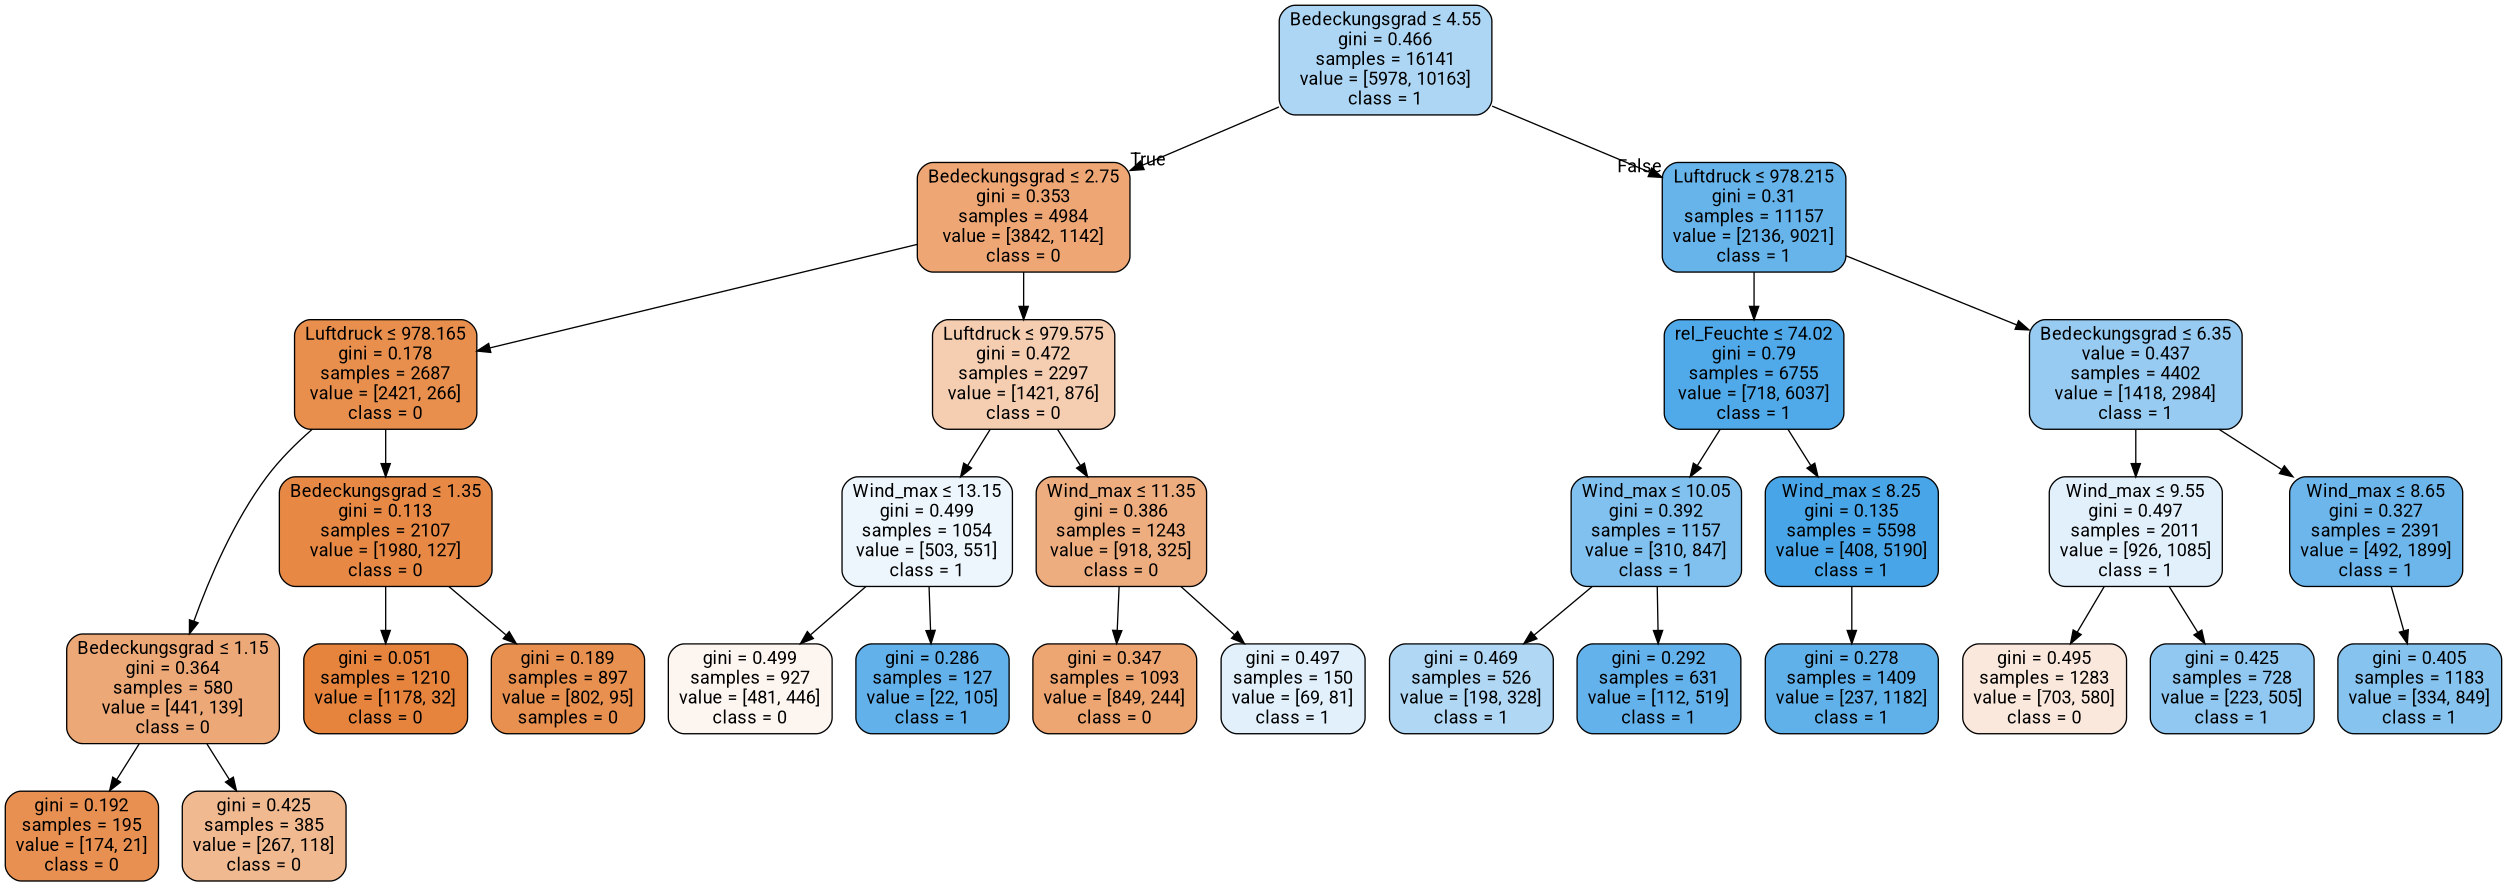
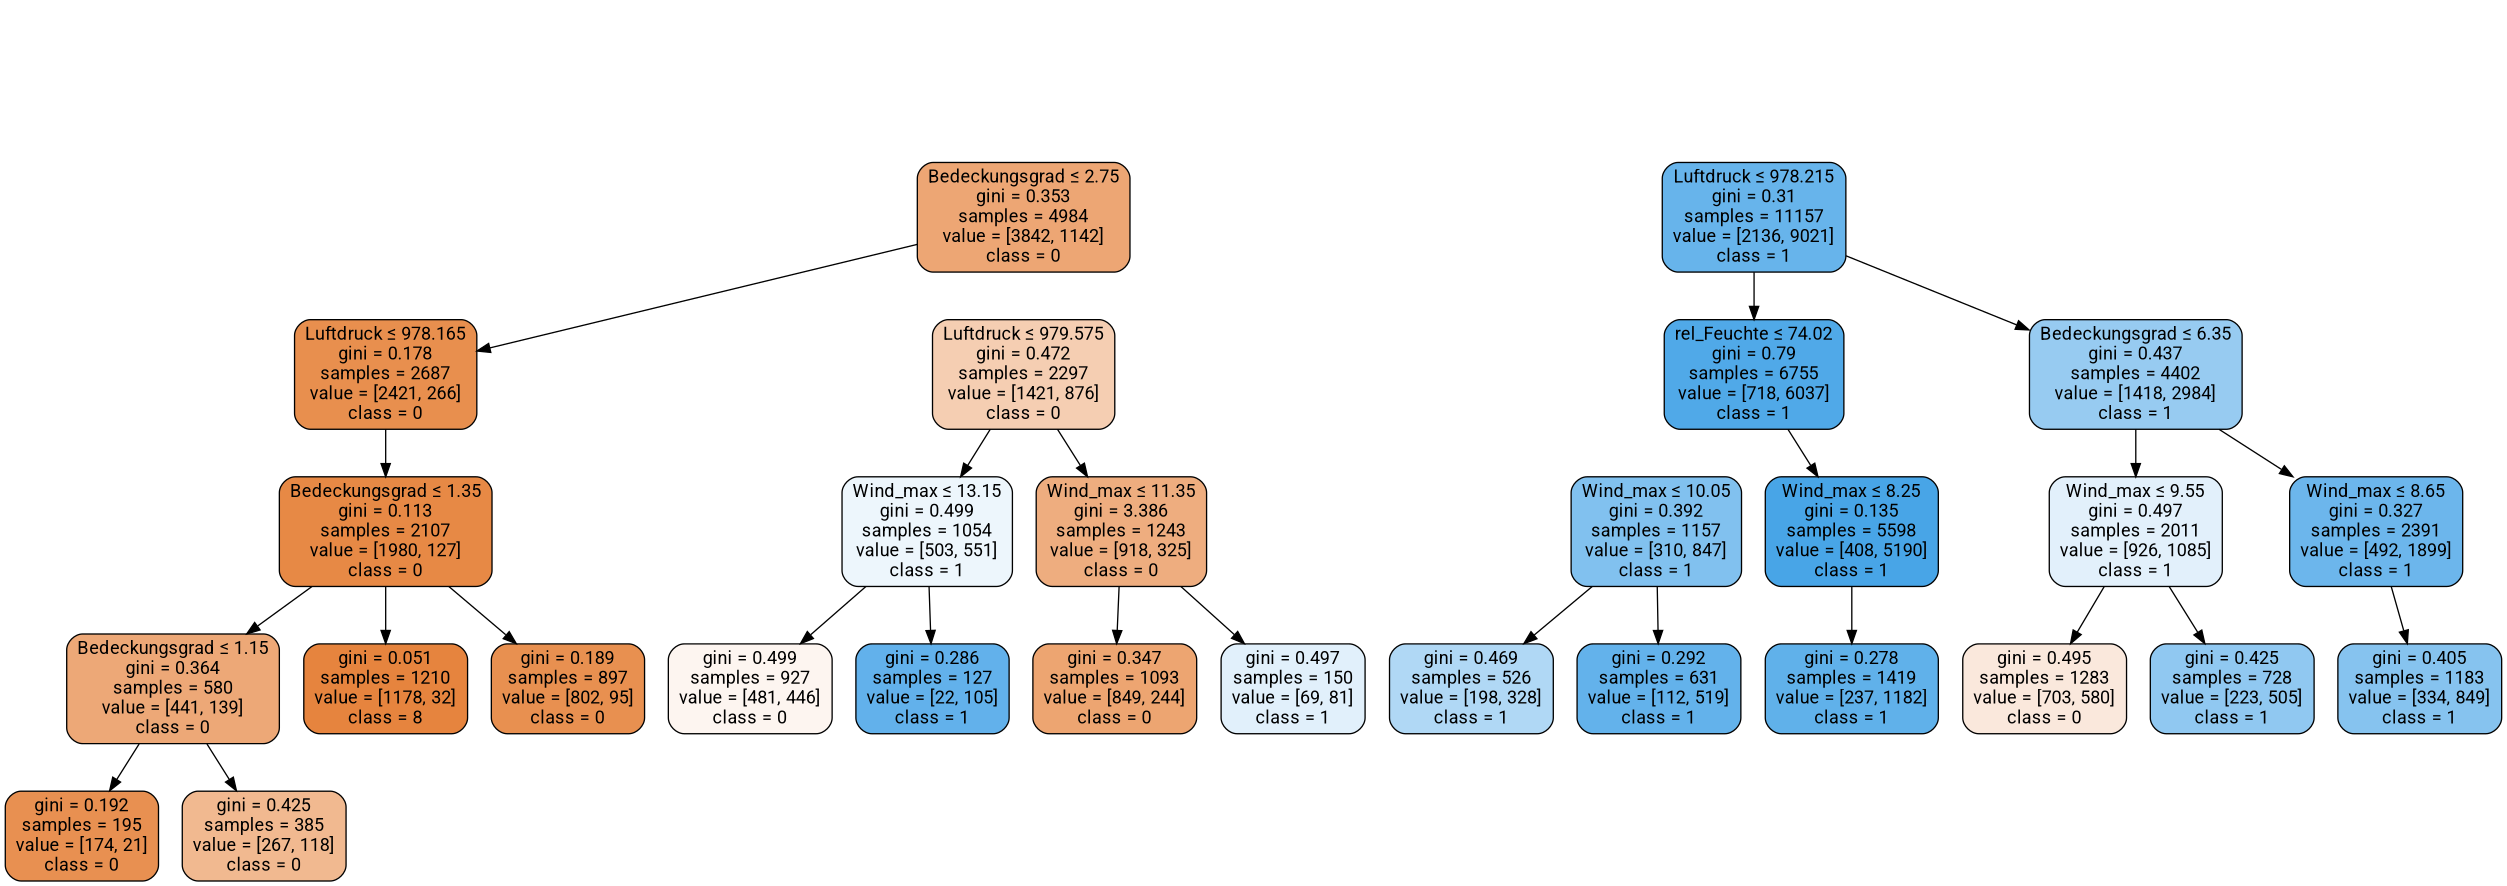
node "Bedeckungsgrad ≤ 4.55": removed
edge "Bedeckungsgrad ≤ 2.75" -> "Luftdruck ≤ 979.575": removed
node "Bedeckungsgrad ≤ 6.35": text "value = 0.437" -> "gini = 0.437"
edge "rel_Feuchte ≤ 74.02" -> "Wind_max ≤ 10.05": removed
node "Wind_max ≤ 11.35": text "gini = 0.386" -> "gini = 3.386"
edge "Luftdruck ≤ 978.165" -> "Bedeckungsgrad ≤ 1.15": now "Bedeckungsgrad ≤ 1.35" -> "Bedeckungsgrad ≤ 1.15"
node "gini = 0.278": text "samples = 1409" -> "samples = 1419"
node "gini = 0.051": text "class = 0" -> "class = 8"
node "gini = 0.189": text "samples = 0" -> "class = 0"
